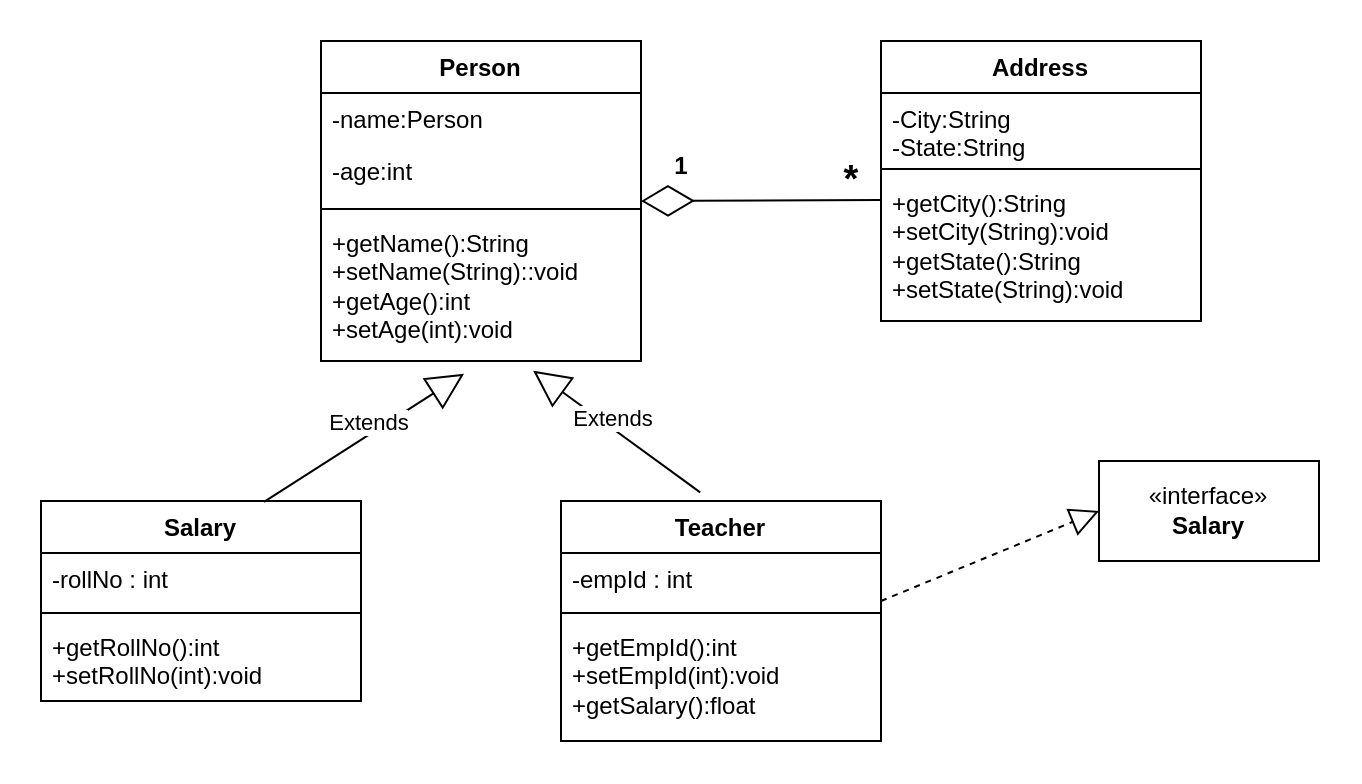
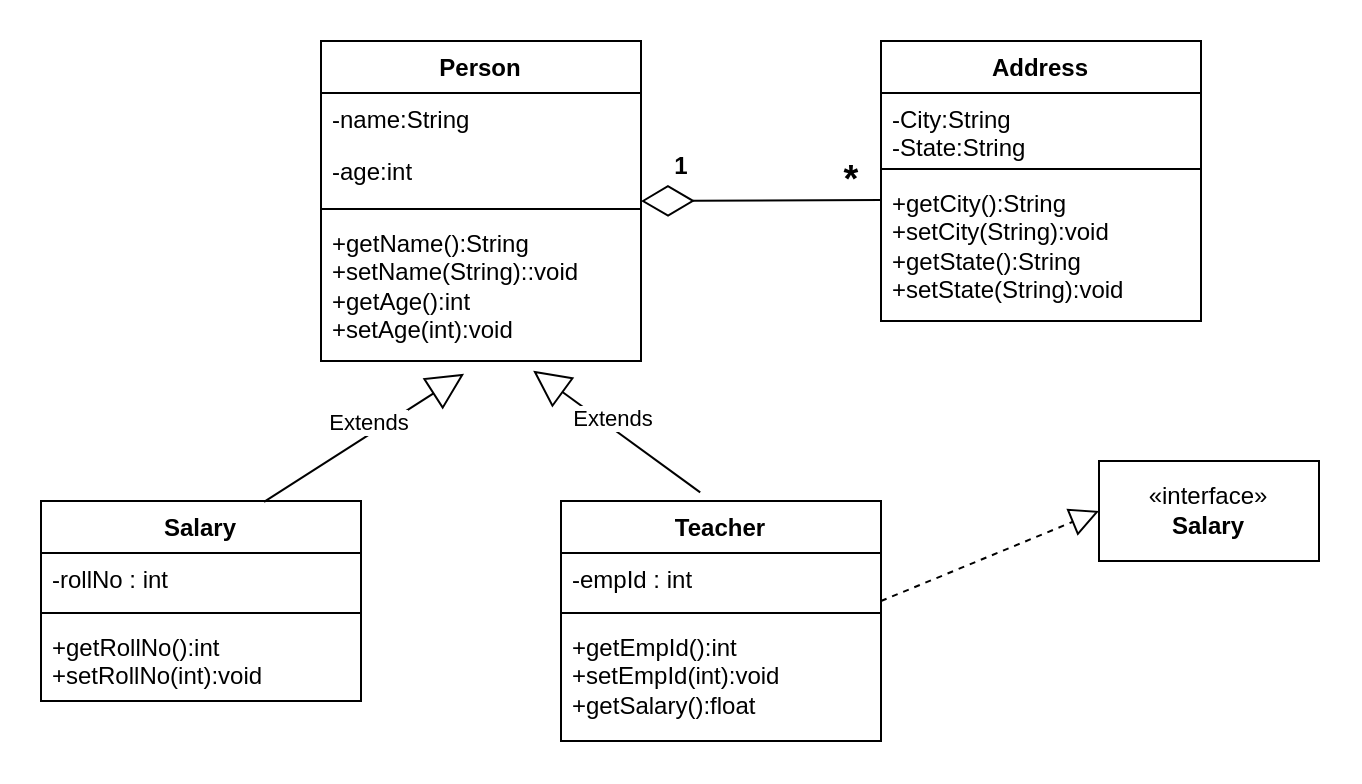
node "-name:Person": label "-name:Person" -> "-name:String"
